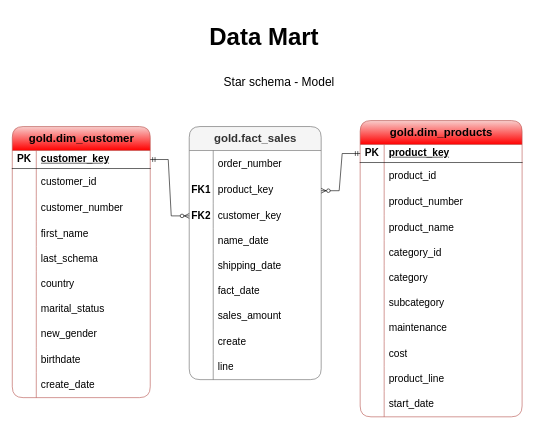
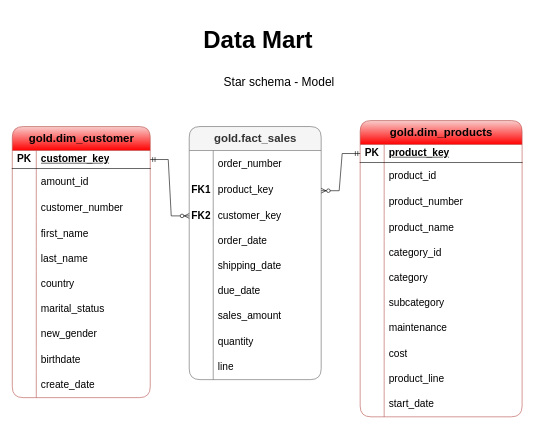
node "Data Mart": moved (264, 36) -> (258, 39)
node "customer_id": label "customer_id" -> "amount_id"
node "name_date": label "name_date" -> "order_date"
node "last_schema": label "last_schema" -> "last_name"
node "fact_date": label "fact_date" -> "due_date"
node "create": label "create" -> "quantity"
